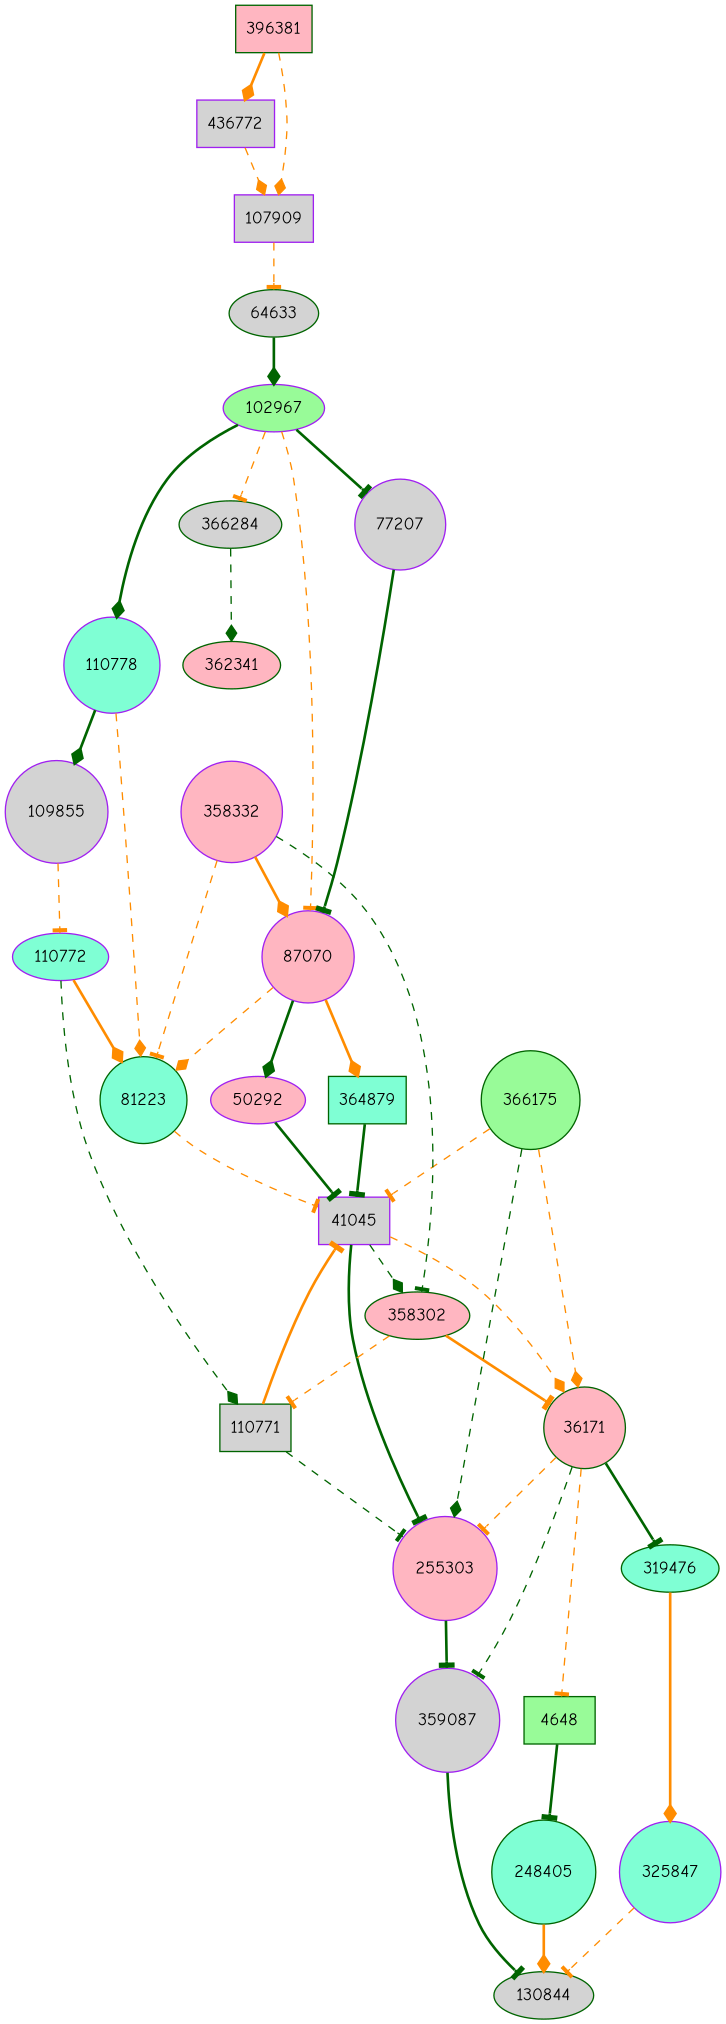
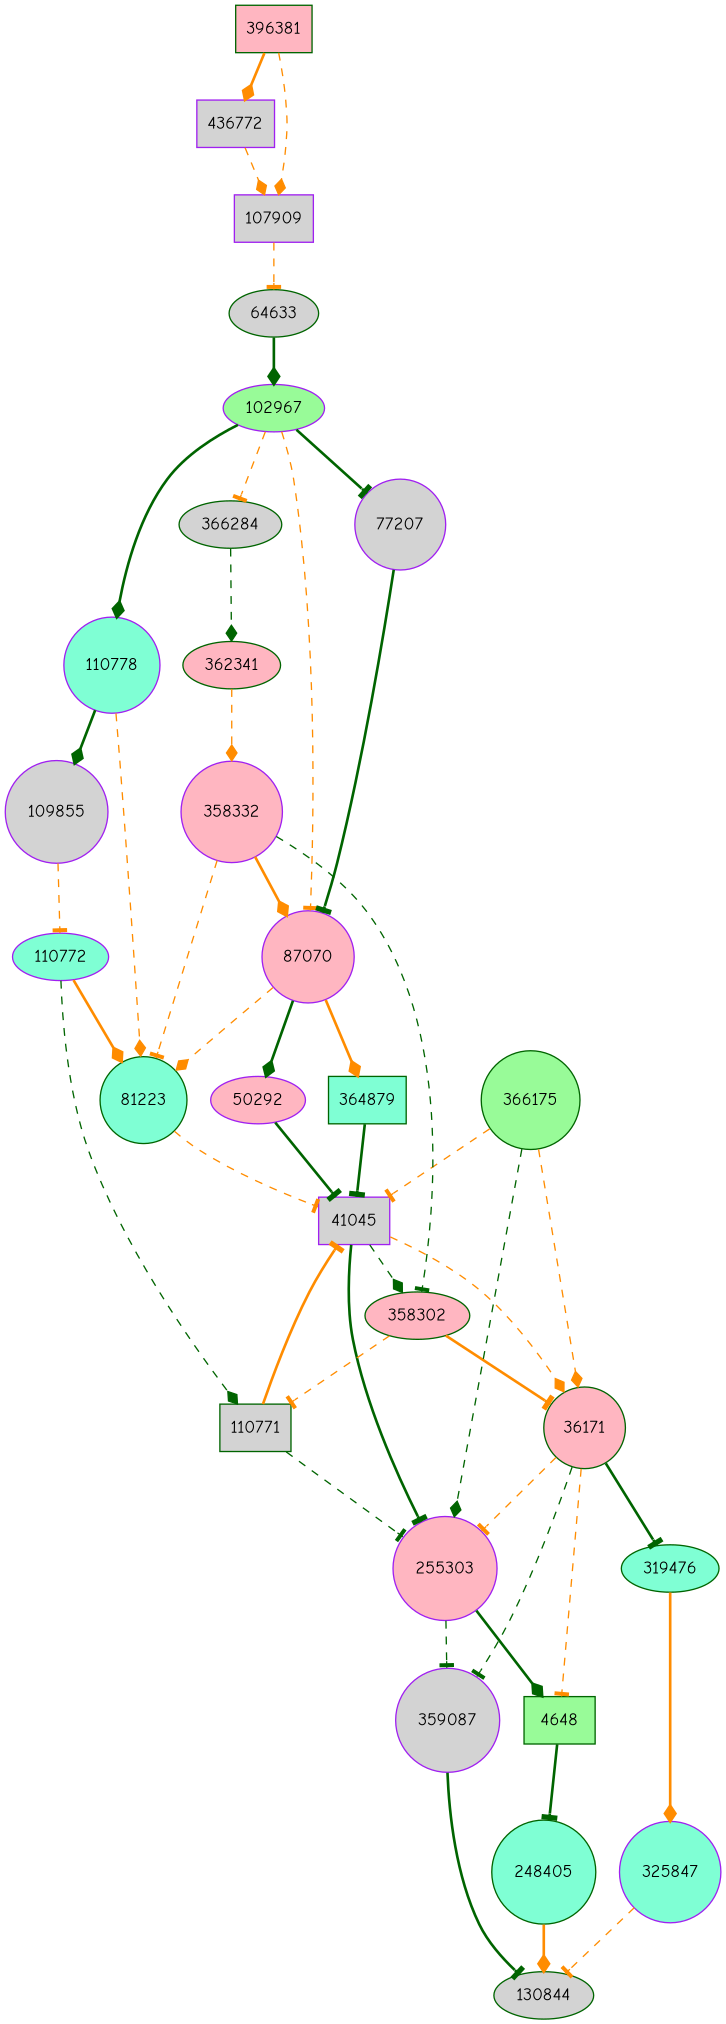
edge "362341" -> "358332": added
edge "255303" -> "359087": style bold -> dashed
edge "255303" -> "4648": added
